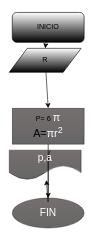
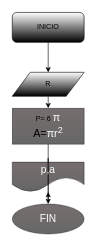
node "R": moved (45, 60) -> (48, 84)
node "p,a": moved (45, 165) -> (48, 177)
node "FIN": moved (48, 213) -> (48, 219)
